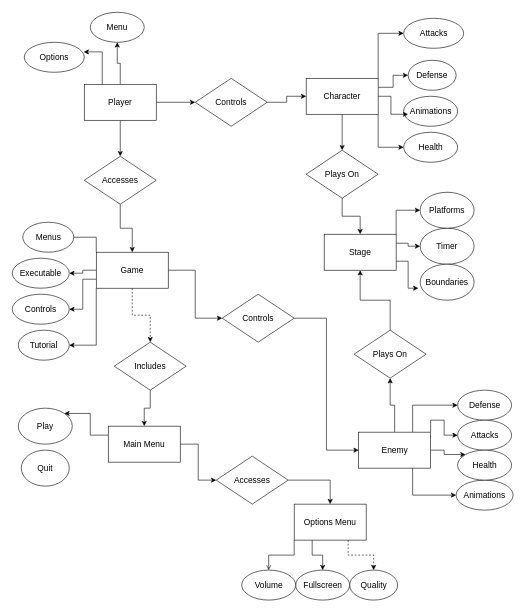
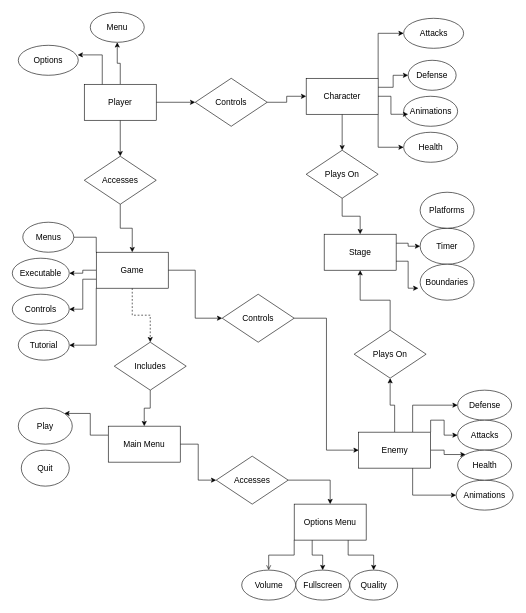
node "Options": moved (54, 57) -> (48, 60)
edge "Stage" -> "Platforms": removed
edge "Options Menu" -> "Quality": style dashed -> solid
